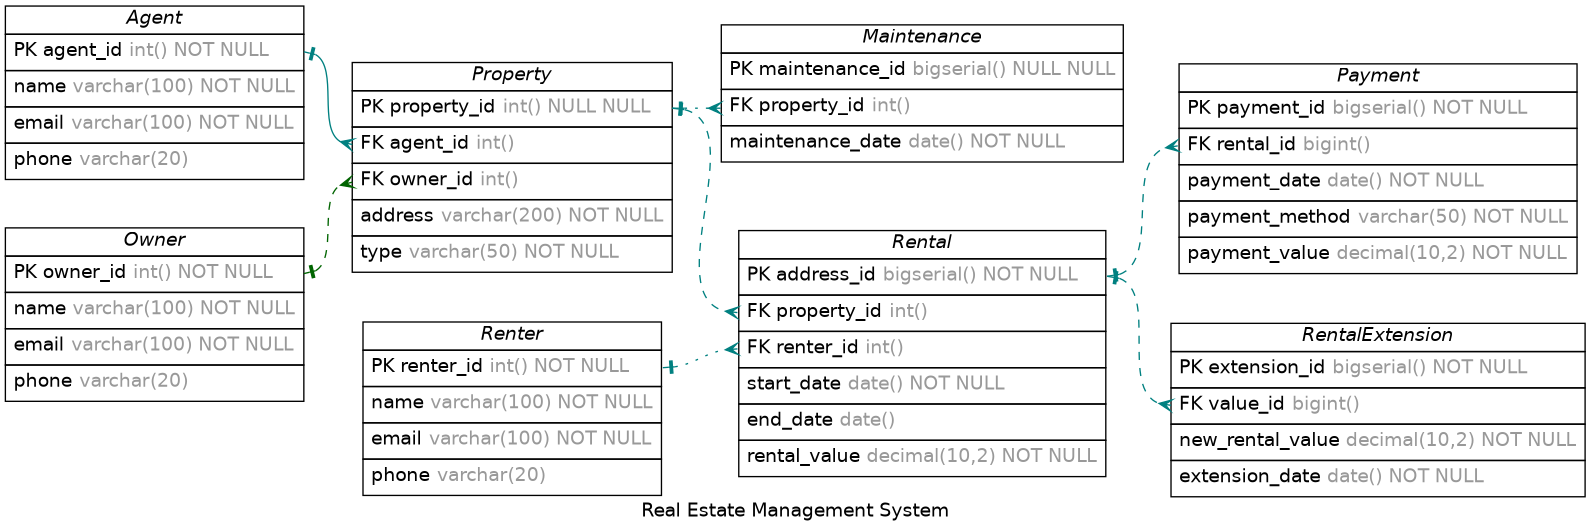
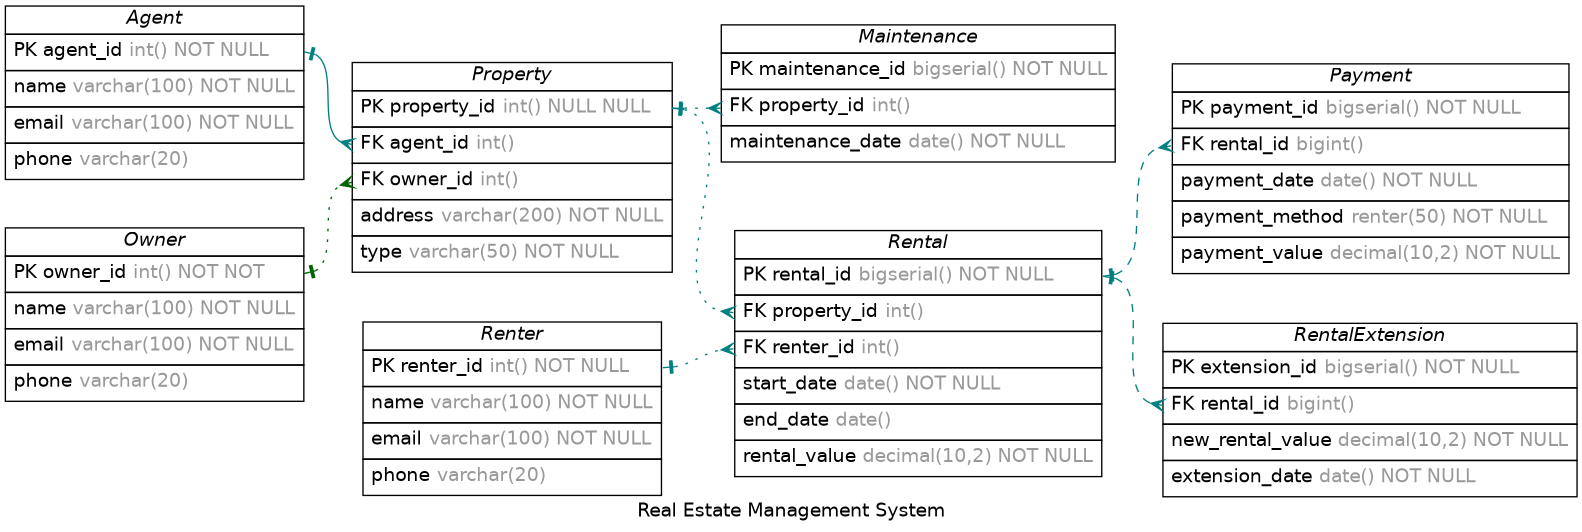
node "Maintenance": text "bigserial() NULL NULL" -> "bigserial() NOT NULL"
edge "Property" -- "Rental": style dashed -> dotted
node "Payment": text "varchar(50) NOT NULL" -> "renter(50) NOT NULL"
edge "Property" -- "Owner": style dashed -> dotted
node "Owner": text "int() NOT NULL" -> "int() NOT NOT"
node "Rental": text "PK address_id" -> "PK rental_id"
node "RentalExtension": text "FK value_id" -> "FK rental_id"
